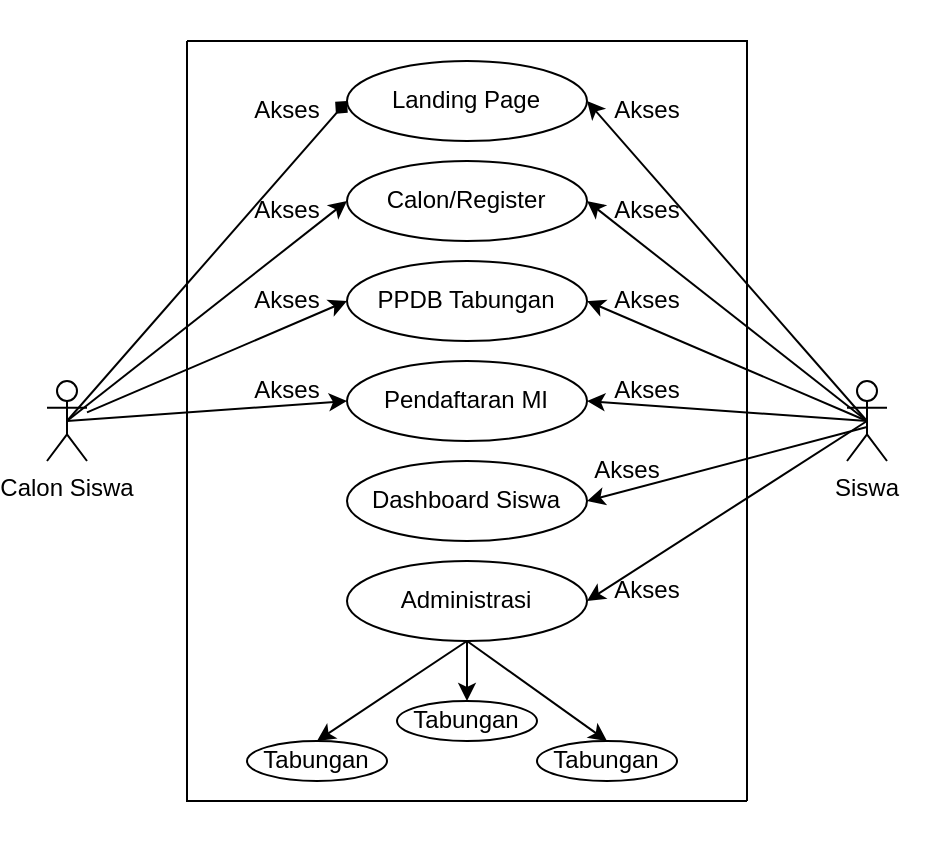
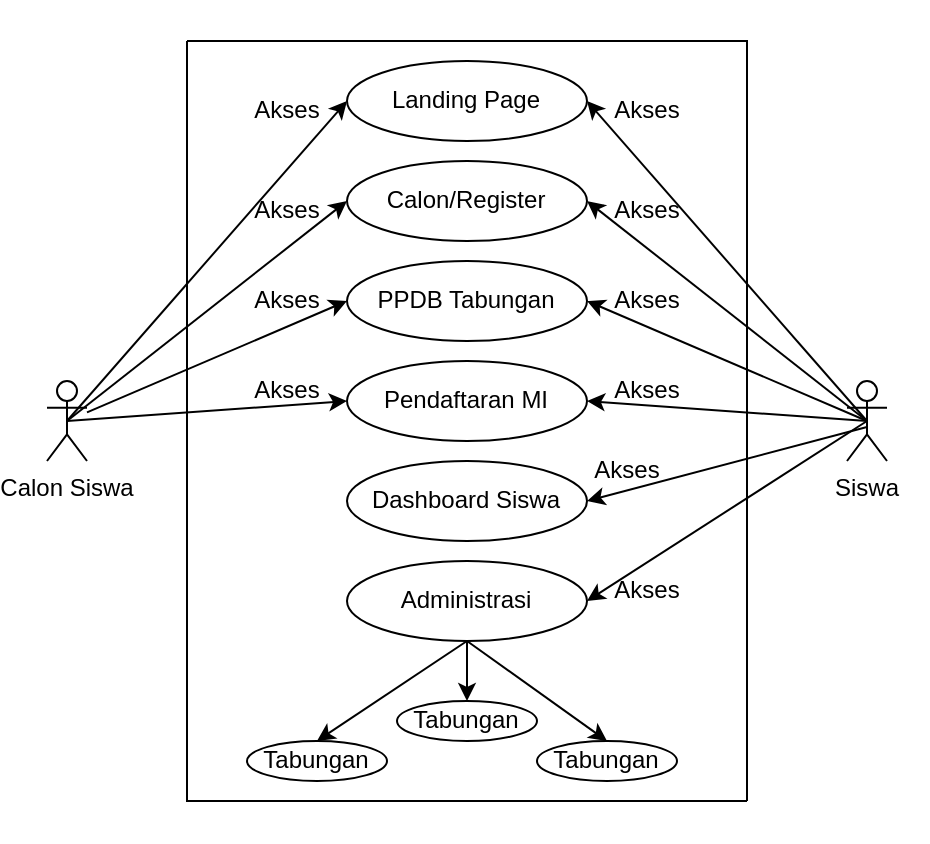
edge "Calon Siswa" -> "Landing Page": arrowhead diamond -> classic
